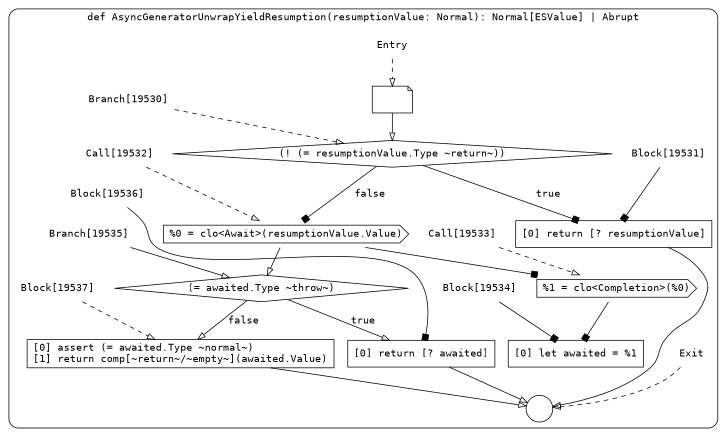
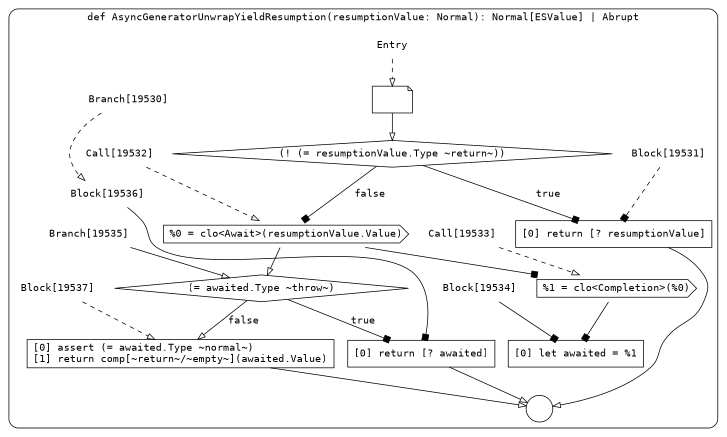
edge "Branch[19530]" -> "(! (= resumptionValue.Type ~return~))": now "Branch[19530]" -> "Block[19536]"
edge "Block[19531]" -> "[0] return [? resumptionValue]": style solid -> dashed
edge "(= awaited.Type ~throw~)" -> "[0] return [? awaited]": arrowhead onormal -> box
node "Exit": removed
